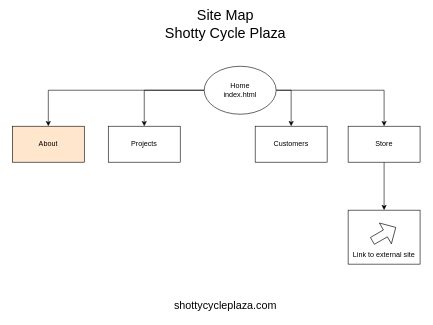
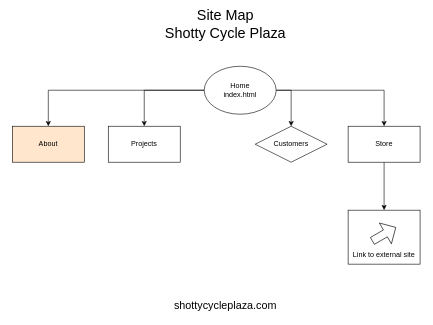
node "Customers": shape rectangle -> diamond
